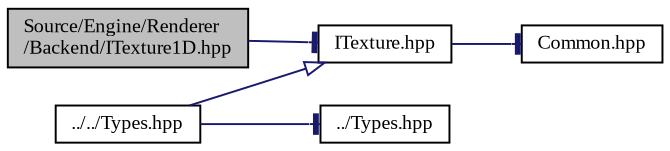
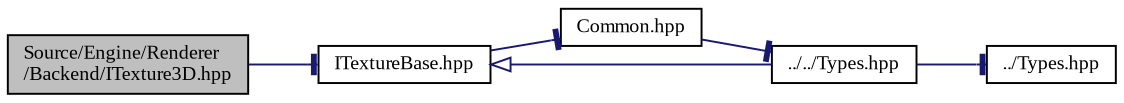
node "Source/Engine/Renderer /Backend/ITexture1D.hpp": label "Source/Engine/Renderer /Backend/ITexture1D.hpp" -> "Source/Engine/Renderer /Backend/ITexture3D.hpp"
node "ITexture.hpp": label "ITexture.hpp" -> "ITextureBase.hpp"
edge "Common.hpp" -> "../../Types.hpp": added
